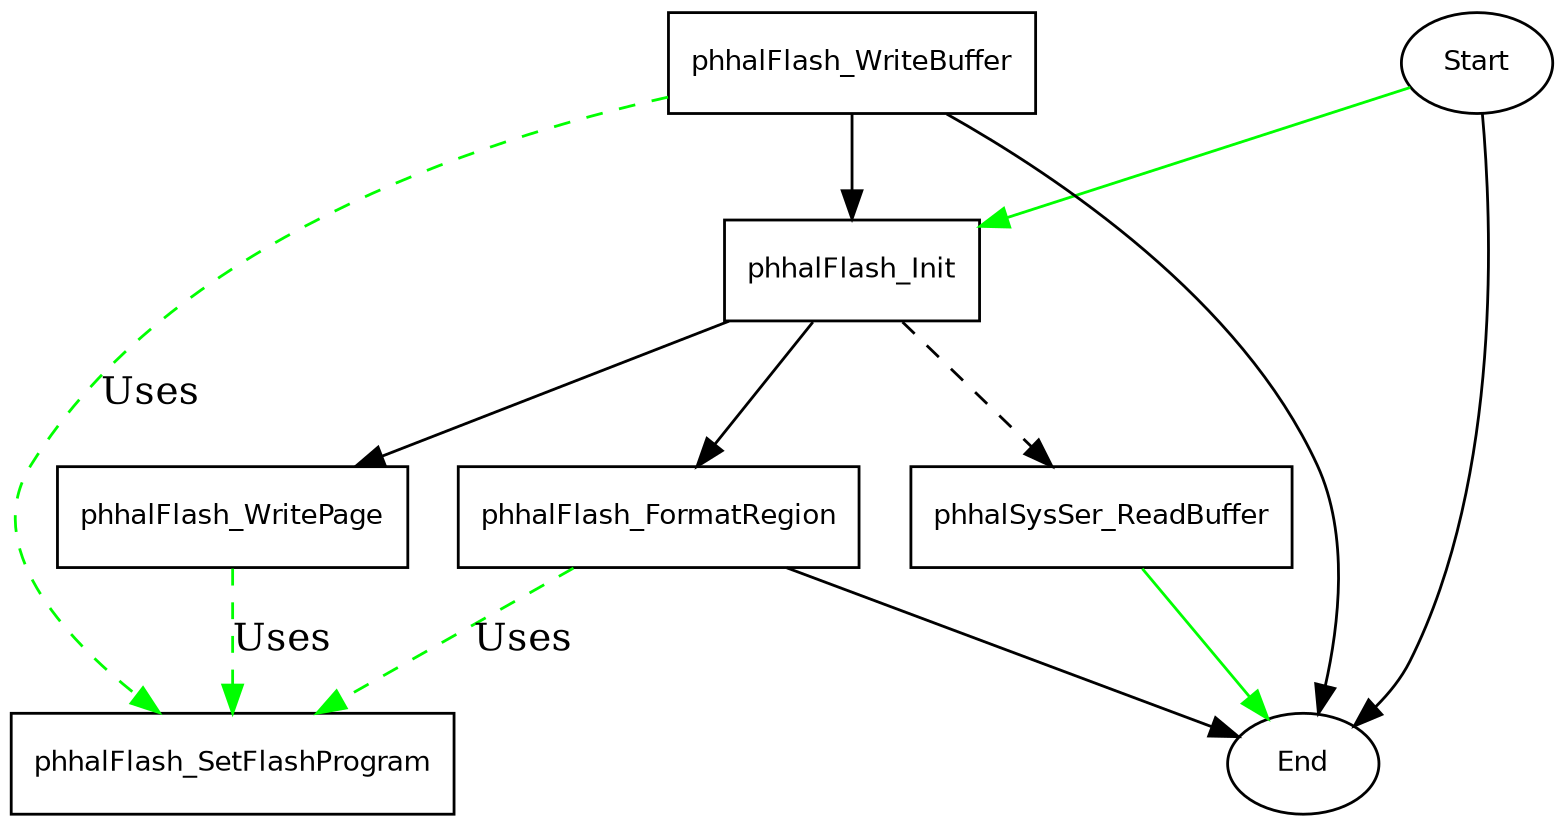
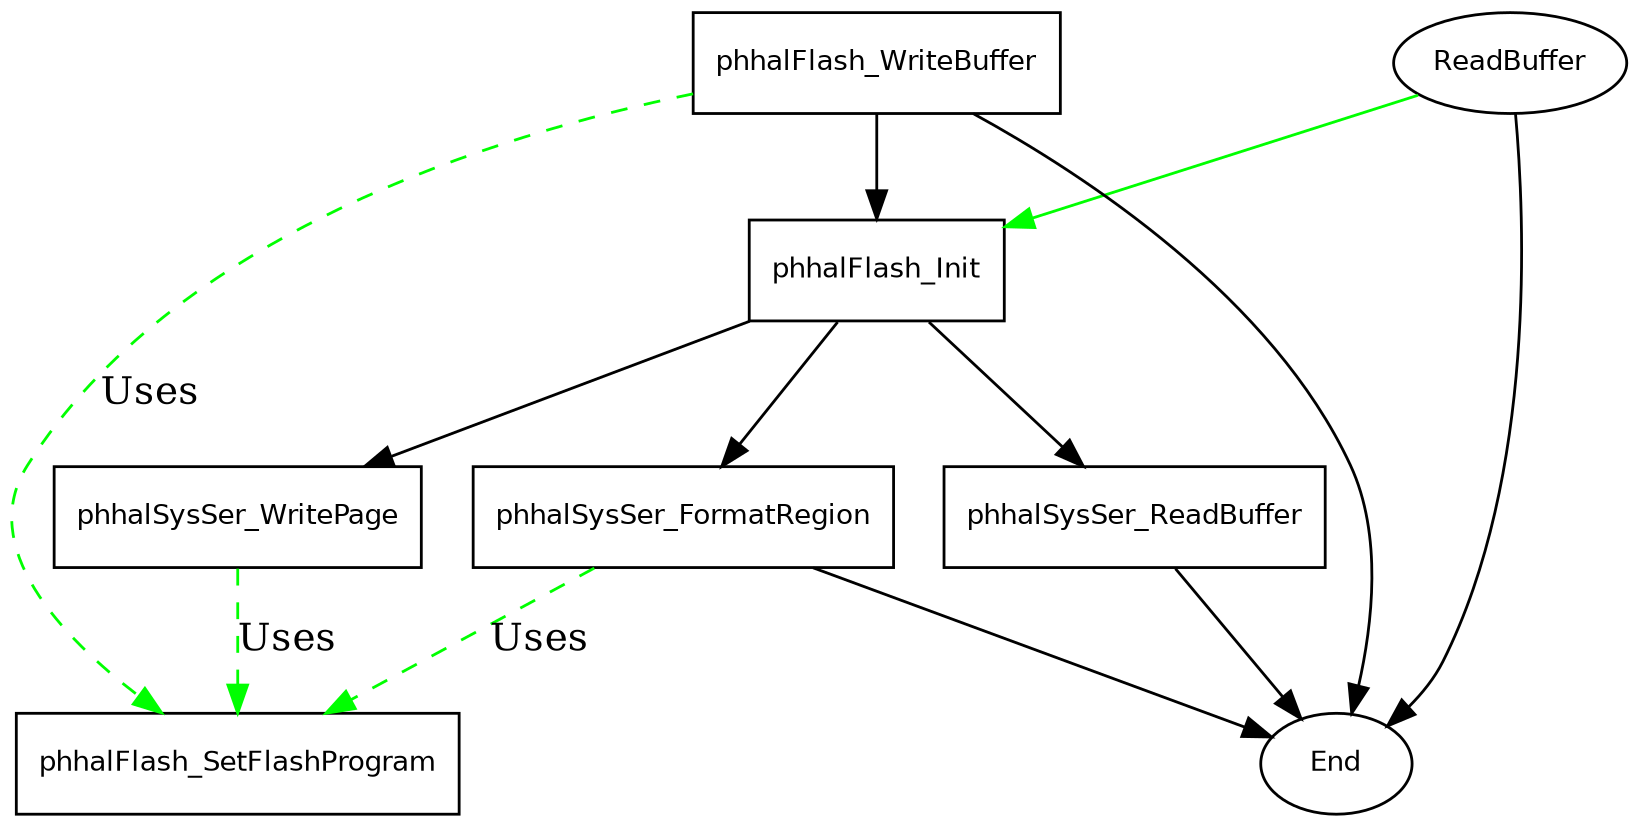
node "Start": label "Start" -> "ReadBuffer"
edge "phhalFlash_Init" -> "phhalSysSer_ReadBuffer": style dashed -> solid
node "phhalFlash_WritePage": label "phhalFlash_WritePage" -> "phhalSysSer_WritePage"
node "phhalFlash_FormatRegion": label "phhalFlash_FormatRegion" -> "phhalSysSer_FormatRegion"
edge "phhalSysSer_ReadBuffer" -> "End": color green -> black
